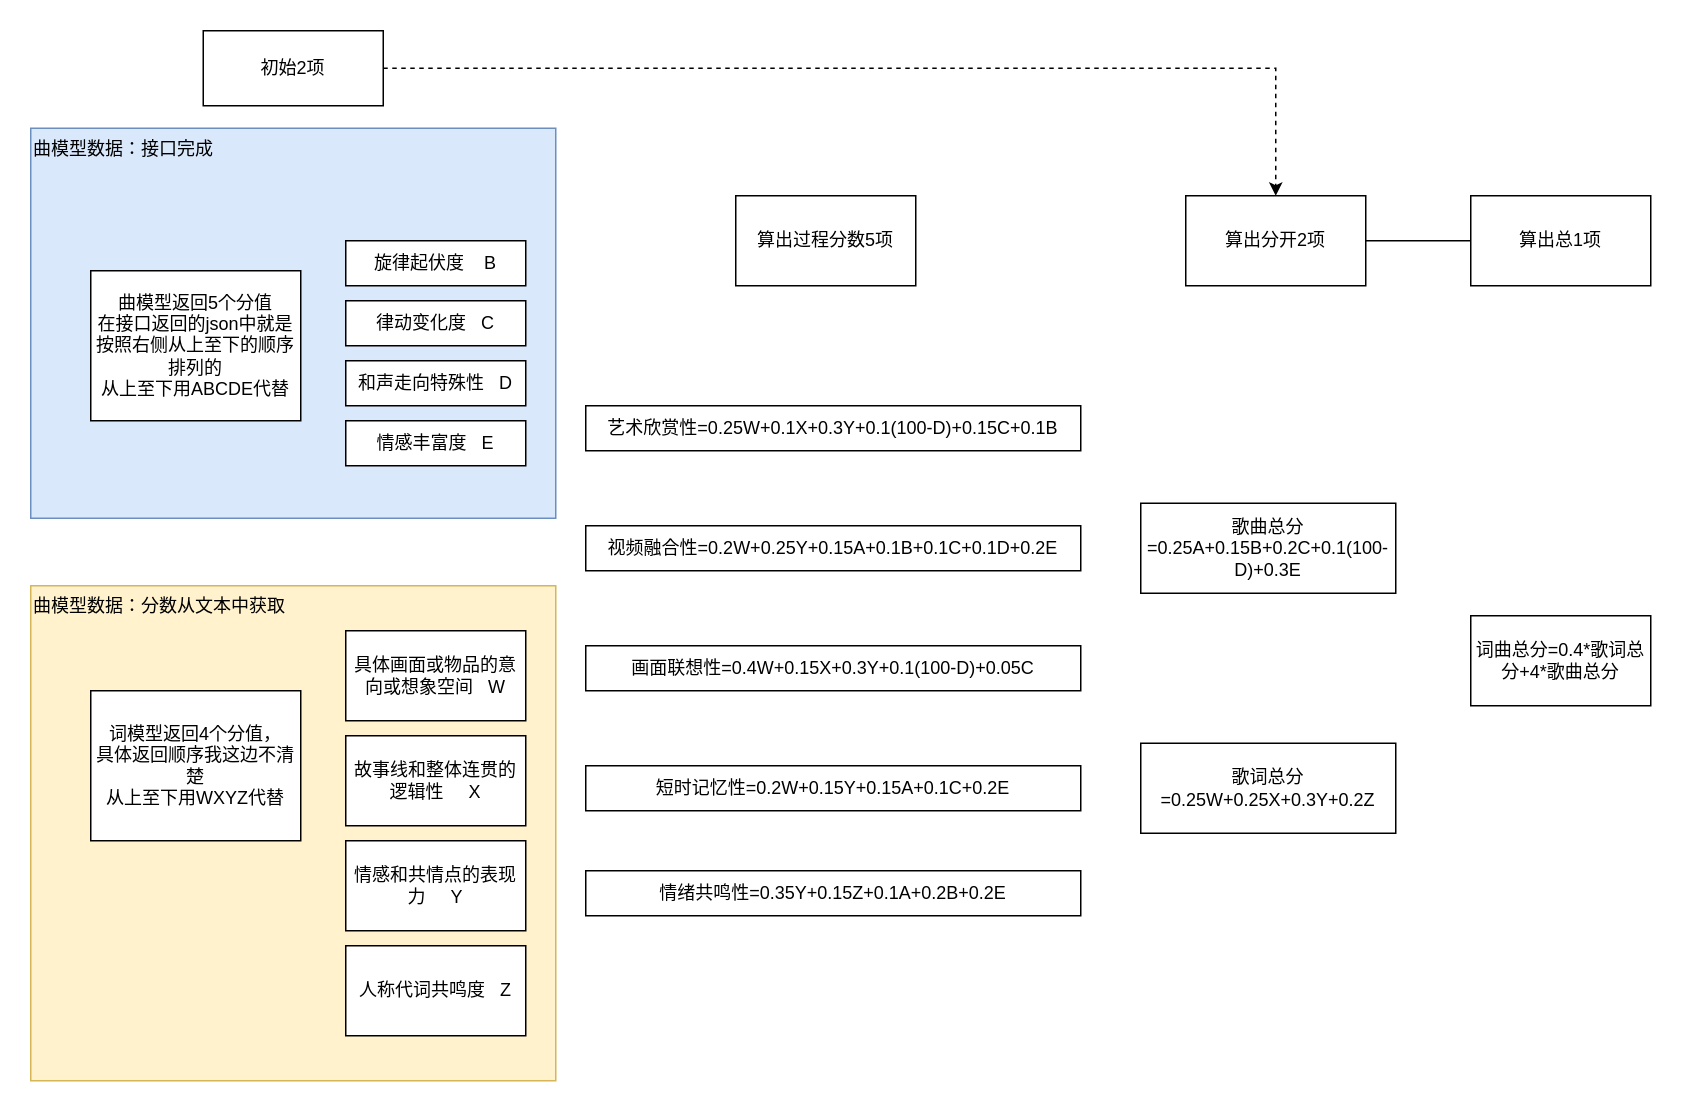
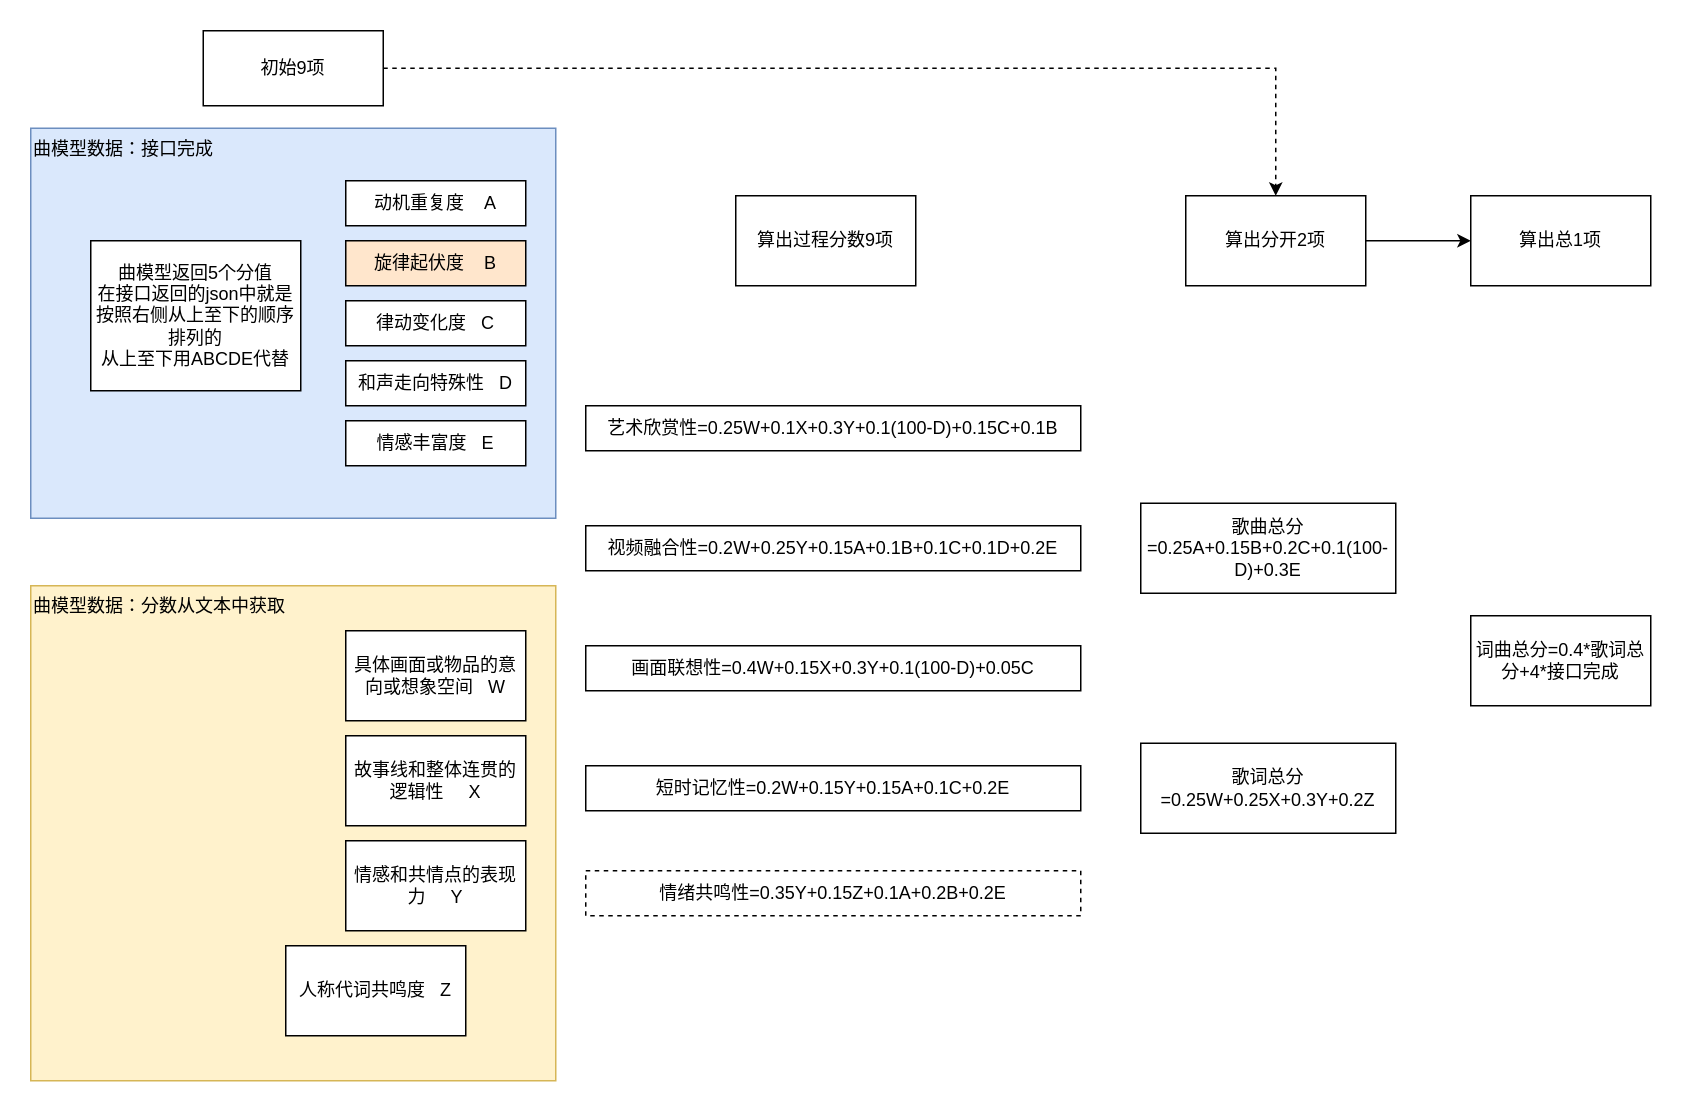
node "初始2项": label "初始2项" -> "初始9项"
node "动机重复度 A": added
node "算出过程分数5项": label "算出过程分数5项" -> "算出过程分数9项"
edge "算出分开2项" -- "算出总1项": arrowhead none -> classic
node "旋律起伏度 B": fillcolor #ffffff -> #ffe6cc
node "曲模型返回5个分值 在接口返回的json中就是按照右侧从上至下的顺序排列的 从上至下用ABCDE代替": moved (196, 346) -> (196, 316)
node "词曲总分=0.4*歌词总分+4*歌曲总分": label "词曲总分=0.4*歌词总分+4*歌曲总分" -> "词曲总分=0.4*歌词总分+4*接口完成"
node "词模型返回4个分值， 具体返回顺序我这边不清楚 从上至下用WXYZ代替": removed
node "情绪共鸣性=0.35Y+0.15Z+0.1A+0.2B+0.2E": style solid -> dashed
node "人称代词共鸣度 Z": moved (436, 991) -> (376, 991)
